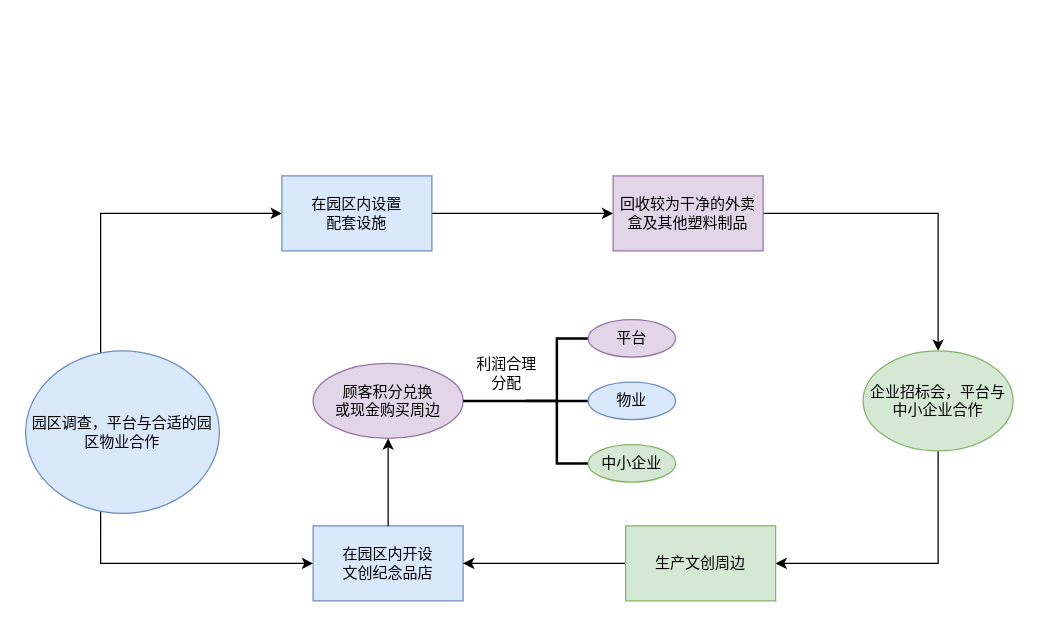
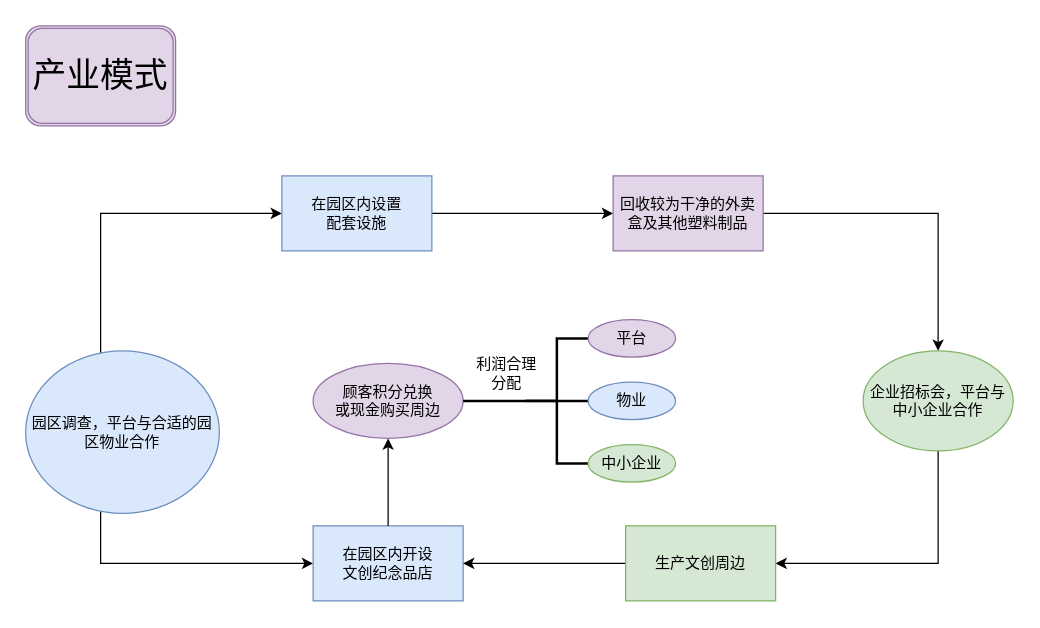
node "产业模式": added
